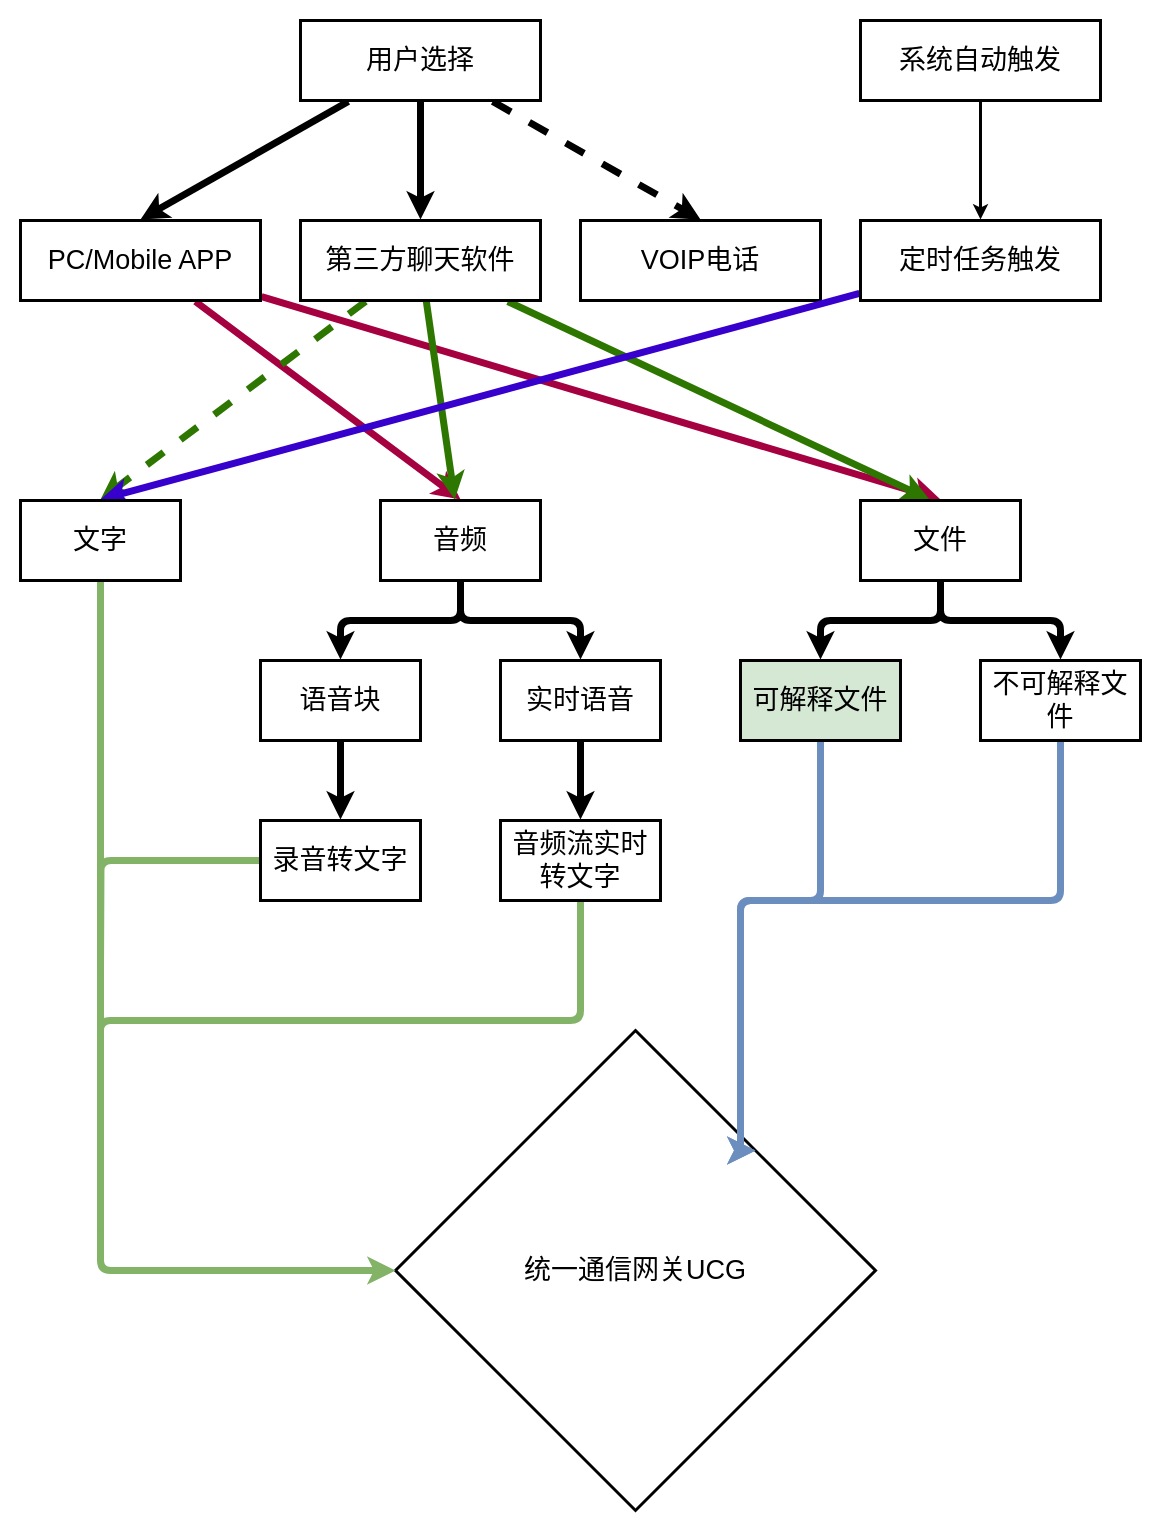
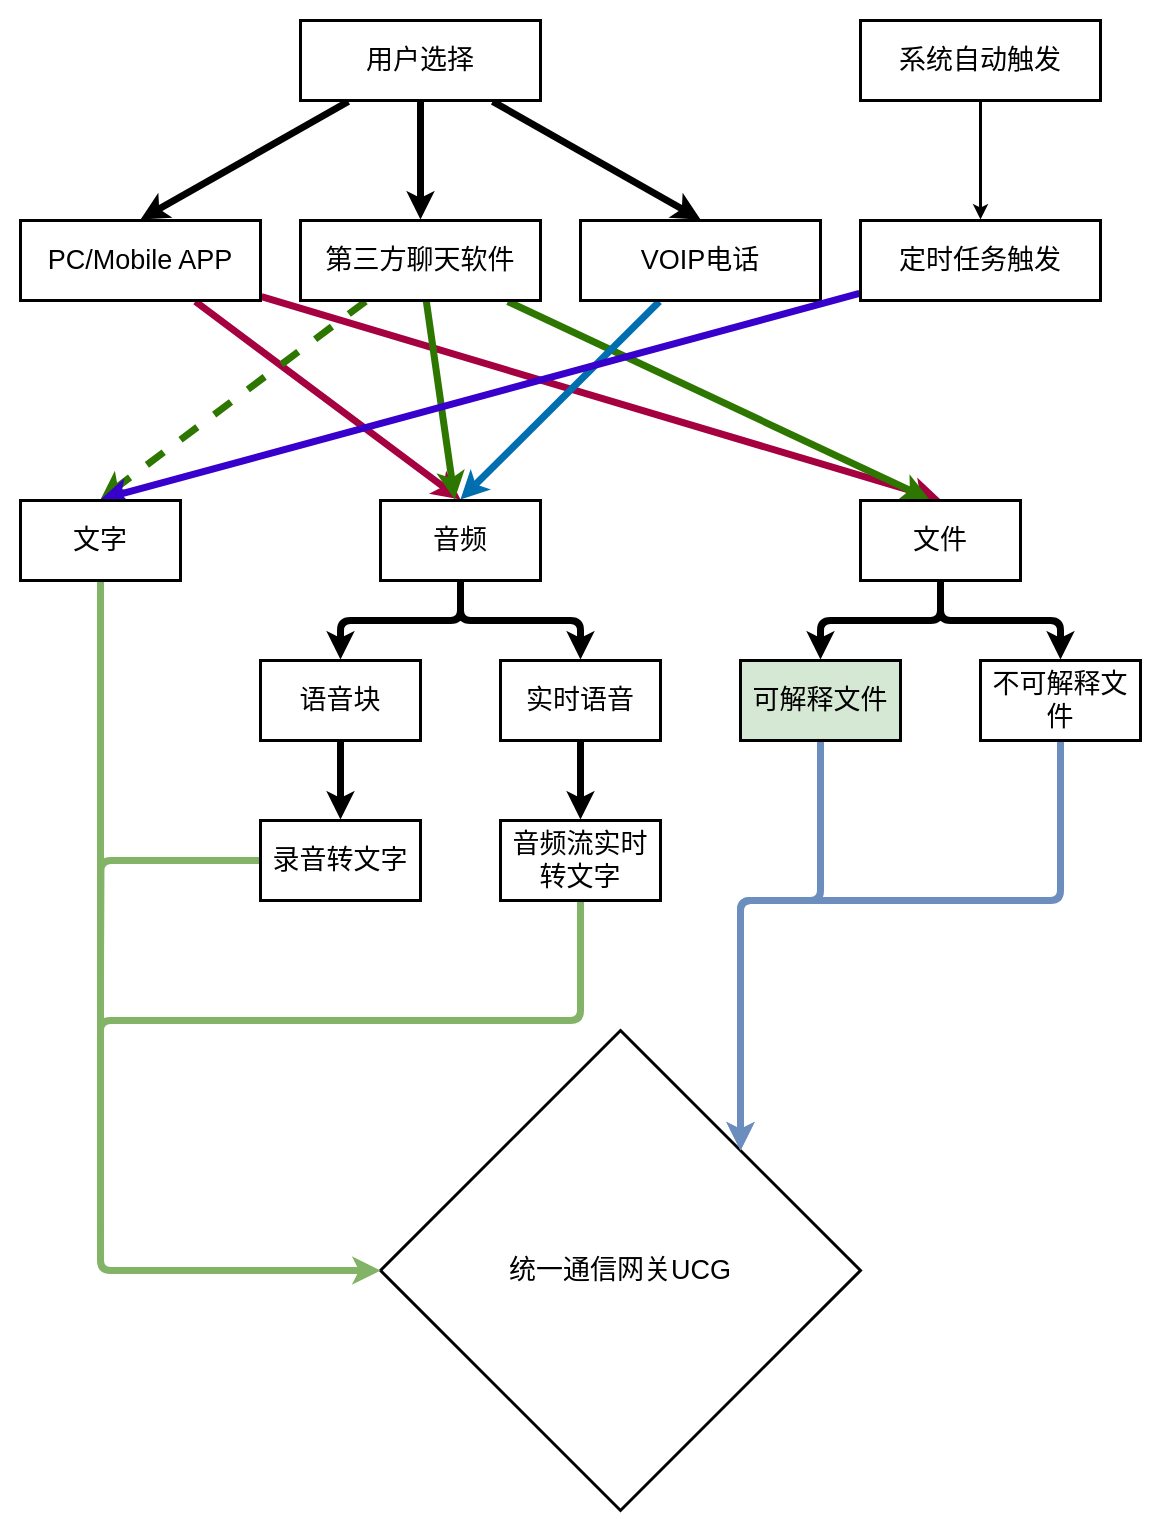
edge "用户选择" -> "VOIP电话": style dashed -> solid
edge "VOIP电话" -> "音频": added
node "统一通信网关UCG": moved (636, 1271) -> (621, 1271)
